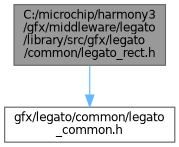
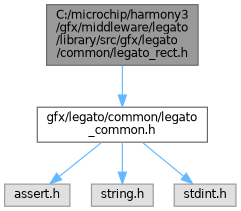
node "assert.h": added
node "string.h": added
node "stdint.h": added
